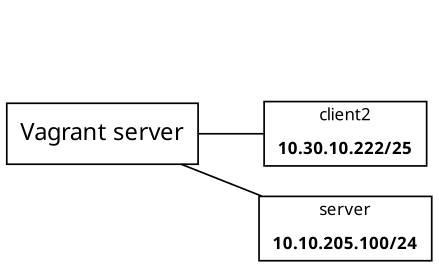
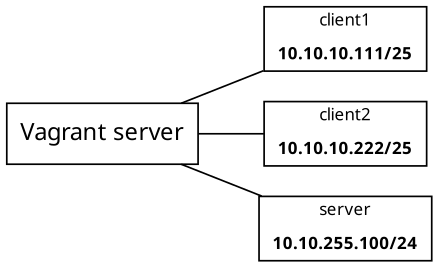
node "client1": added
node "client2": text "10.30.10.222/25" -> "10.10.10.222/25"
node "server": text "10.10.205.100/24" -> "10.10.255.100/24"
